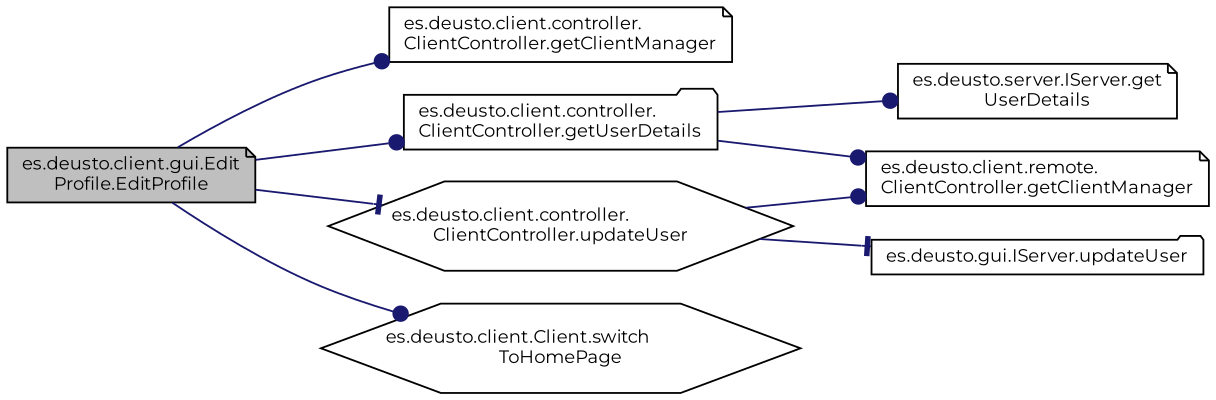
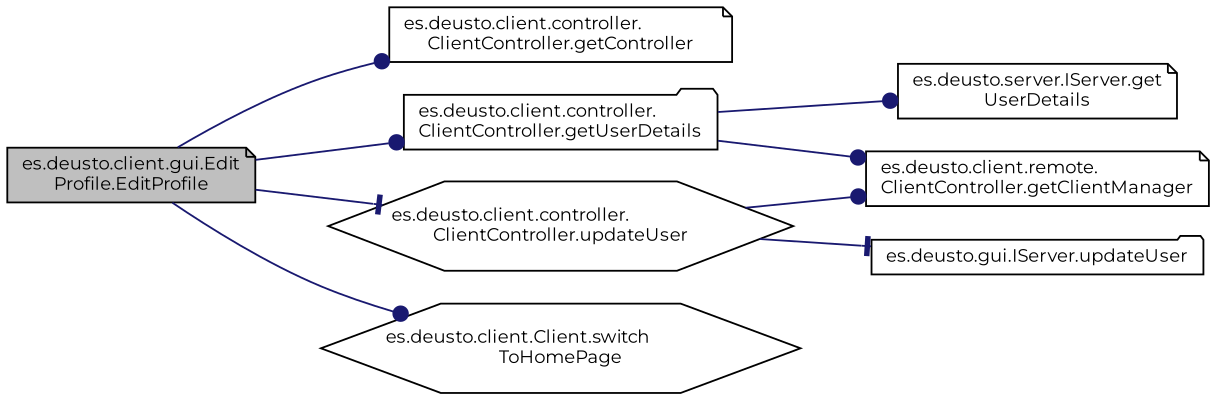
node "es.deusto.client.controller. ClientController.getClientManager": label "es.deusto.client.controller. ClientController.getClientManager" -> "es.deusto.client.controller. ClientController.getController"
